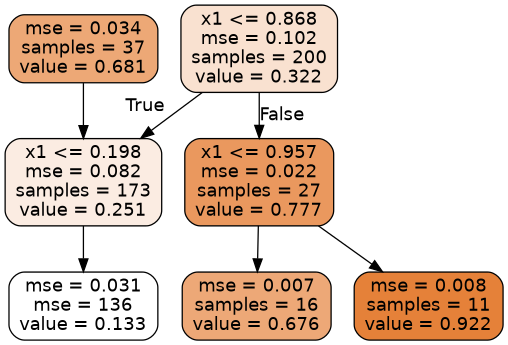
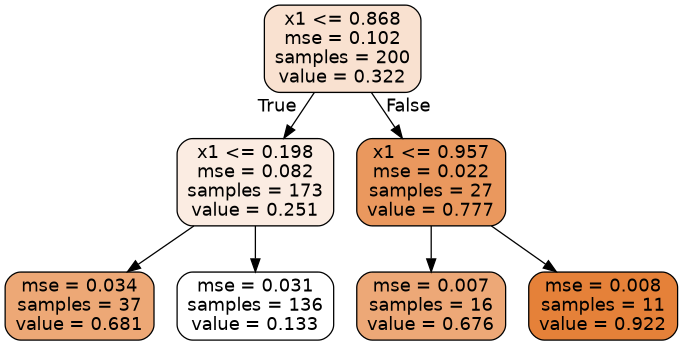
edge "mse = 0.034 samples = 37 value = 0.681" -> "x1 <= 0.198 mse = 0.082 samples = 173 value = 0.251": reversed
node "mse = 0.031 mse = 136 value = 0.133": label "mse = 0.031 mse = 136 value = 0.133" -> "mse = 0.031 samples = 136 value = 0.133"
